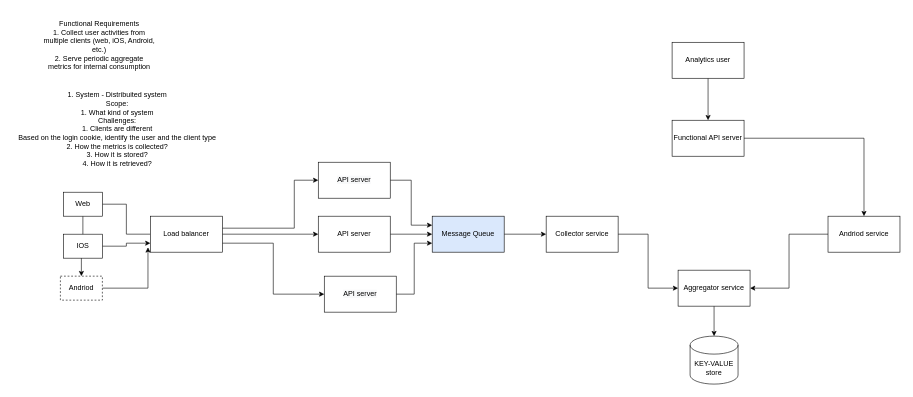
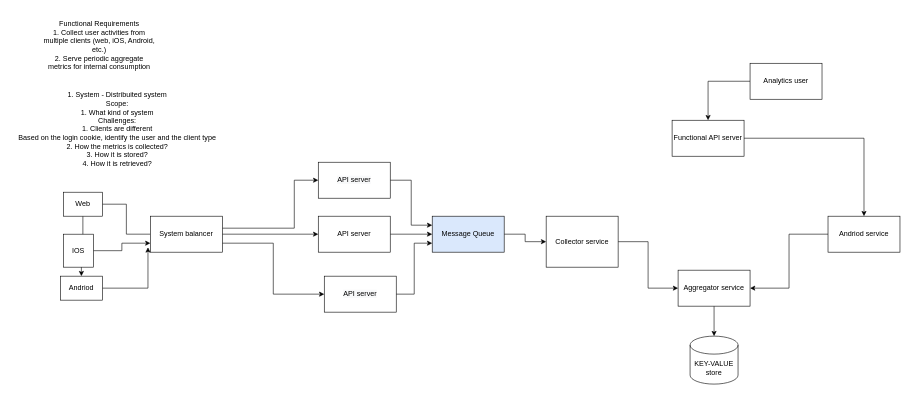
node "Analytics user": moved (708, 60) -> (786, 81)
node "Load balancer": label "Load balancer" -> "System balancer"
node "Collector service": size 72x36 -> 72x51
node "IOS": size 39x24 -> 30x33
node "Andriod": style dashed -> solid
